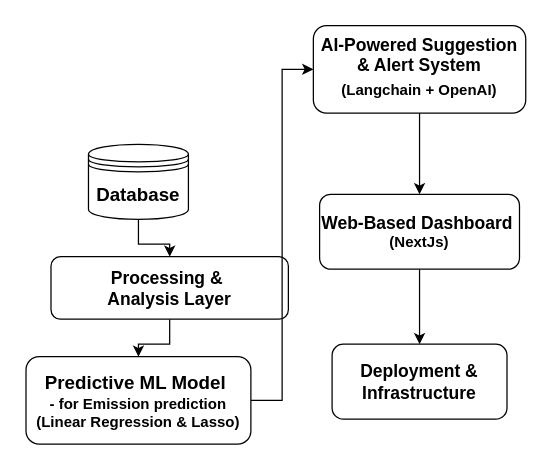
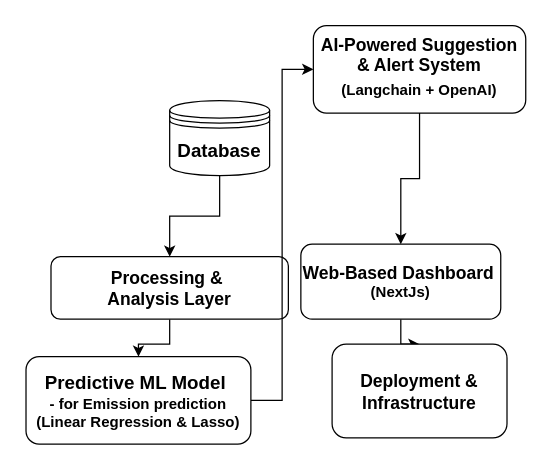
node "Database": moved (138, 182) -> (219, 138)
node "Web-Based Dashboard (NextJs)": moved (419, 232) -> (401, 282)
node "Deployment & Infrastructure": size 175x75 -> 175x94
